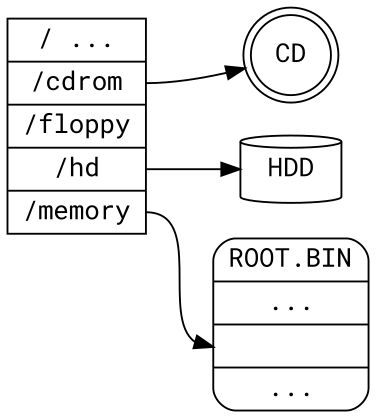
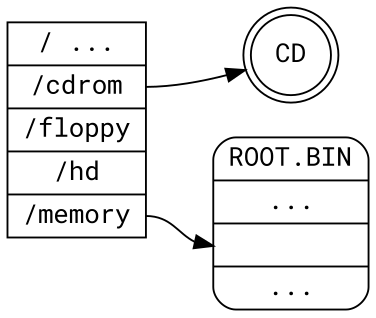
node "HDD": removed
